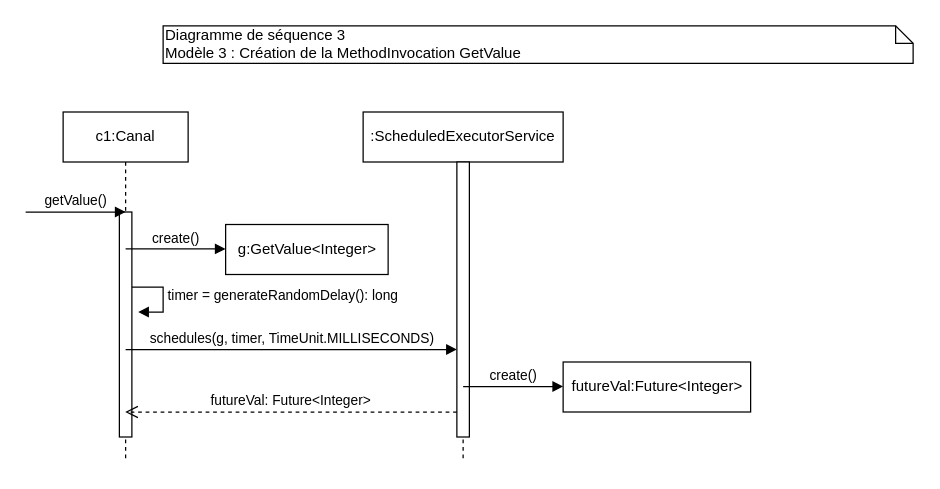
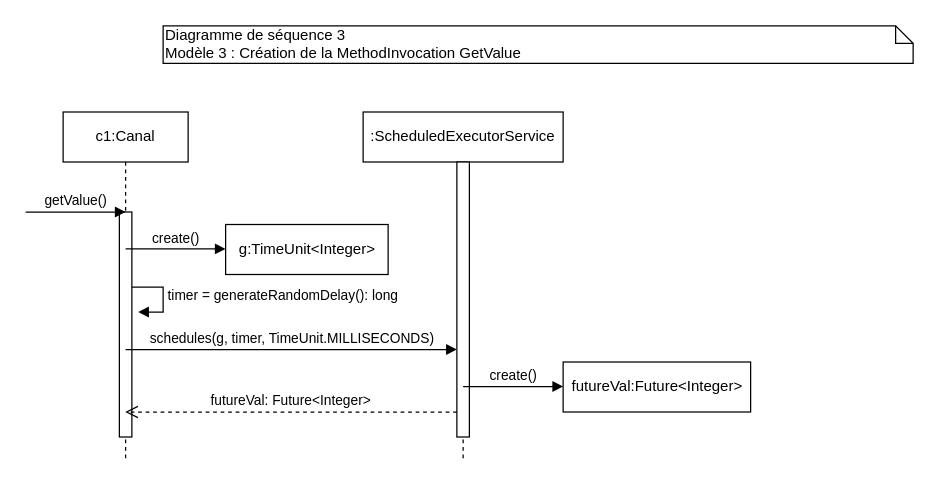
node "g:GetValue<Integer>": label "g:GetValue<Integer>" -> "g:TimeUnit<Integer>"
